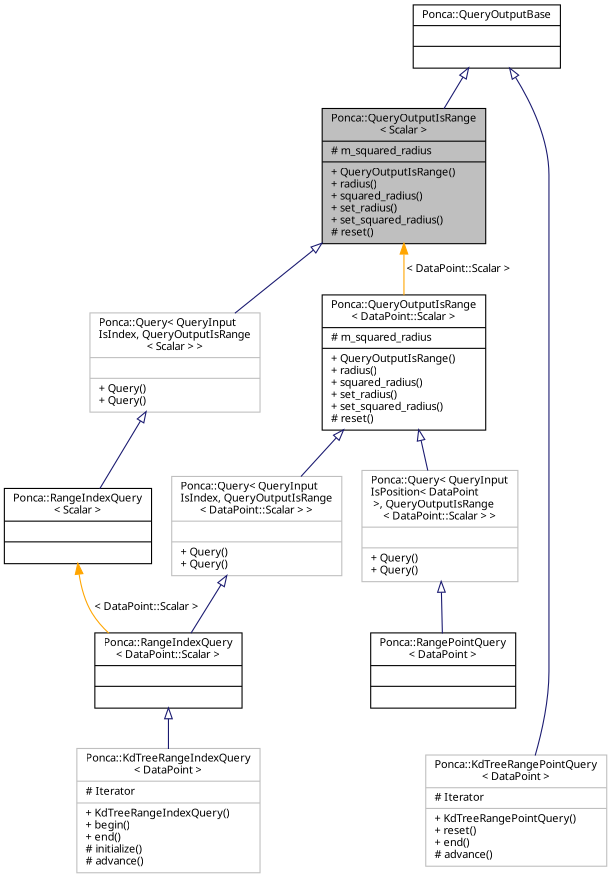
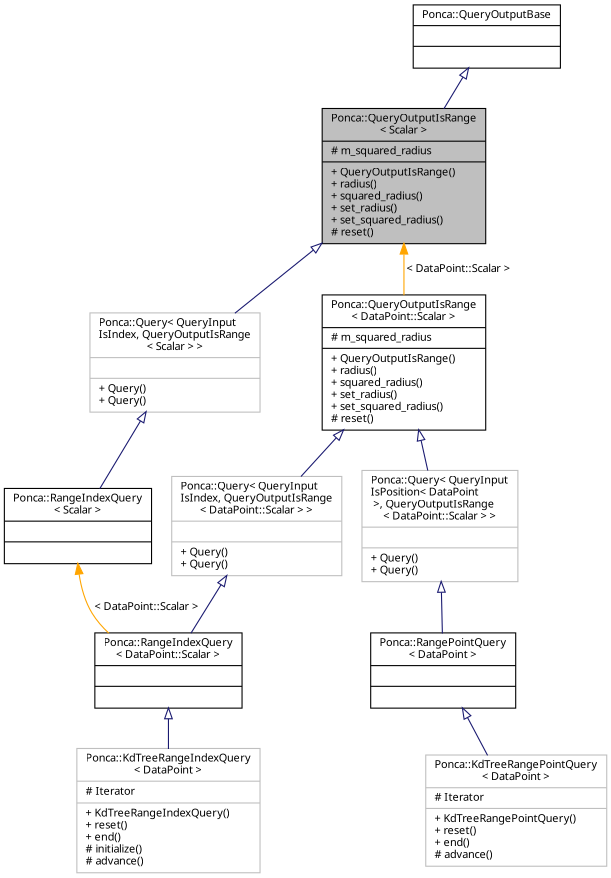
edge "Ponca::KdTreeRangePointQuery" -> "Ponca::QueryOutputBase": now "Ponca::KdTreeRangePointQuery" -> "Ponca::RangePointQuery"
node "Ponca::KdTreeRangeIndexQuery": text "+ begin()" -> "+ reset()"
